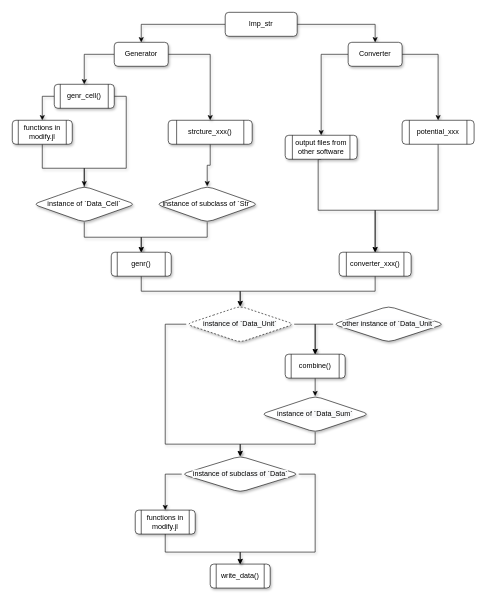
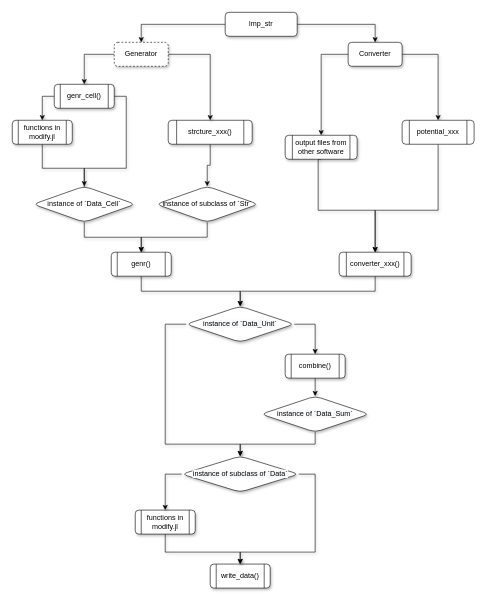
node "Generator": style solid -> dashed
node "instance of `Data_Unit`": style dashed -> solid
edge "other instance of `Data_Unit`" -> "combine()": removed
node "other instance of `Data_Unit`": removed
